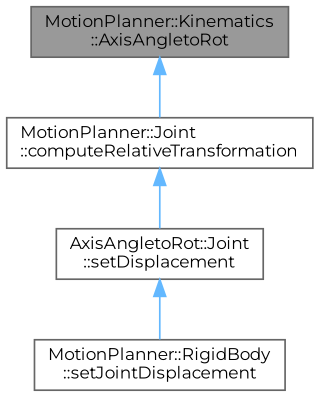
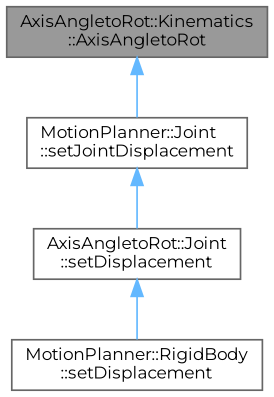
node "MotionPlanner::Kinematics ::AxisAngletoRot": label "MotionPlanner::Kinematics ::AxisAngletoRot" -> "AxisAngletoRot::Kinematics ::AxisAngletoRot"
node "MotionPlanner::Joint ::computeRelativeTransformation": label "MotionPlanner::Joint ::computeRelativeTransformation" -> "MotionPlanner::Joint ::setJointDisplacement"
node "MotionPlanner::RigidBody ::setJointDisplacement": label "MotionPlanner::RigidBody ::setJointDisplacement" -> "MotionPlanner::RigidBody ::setDisplacement"
